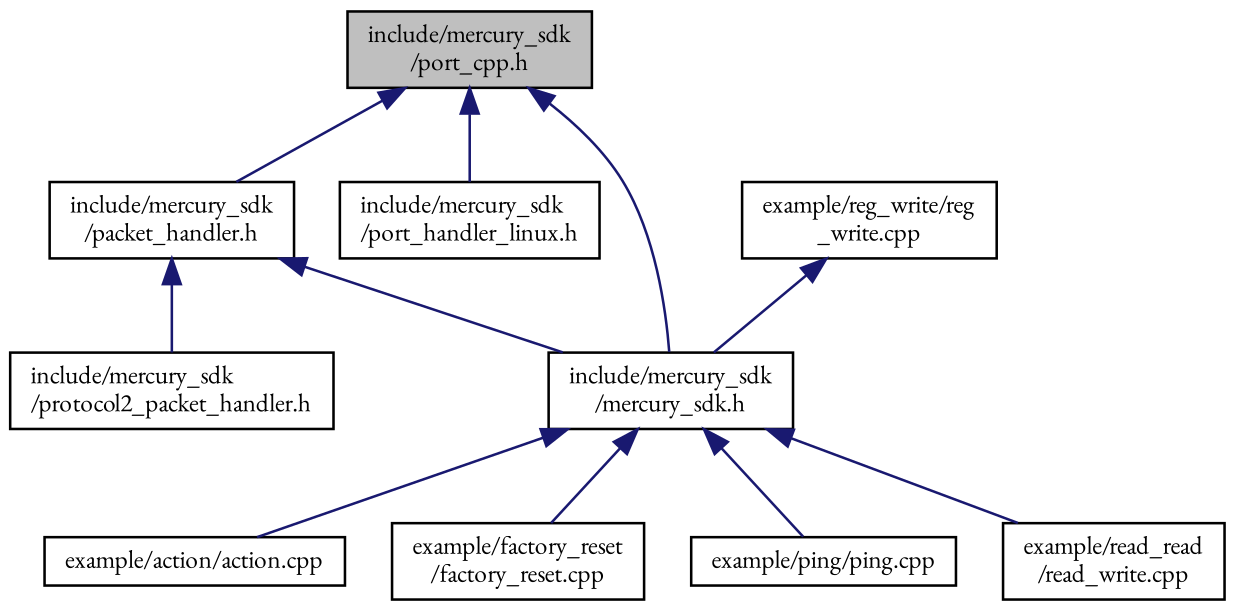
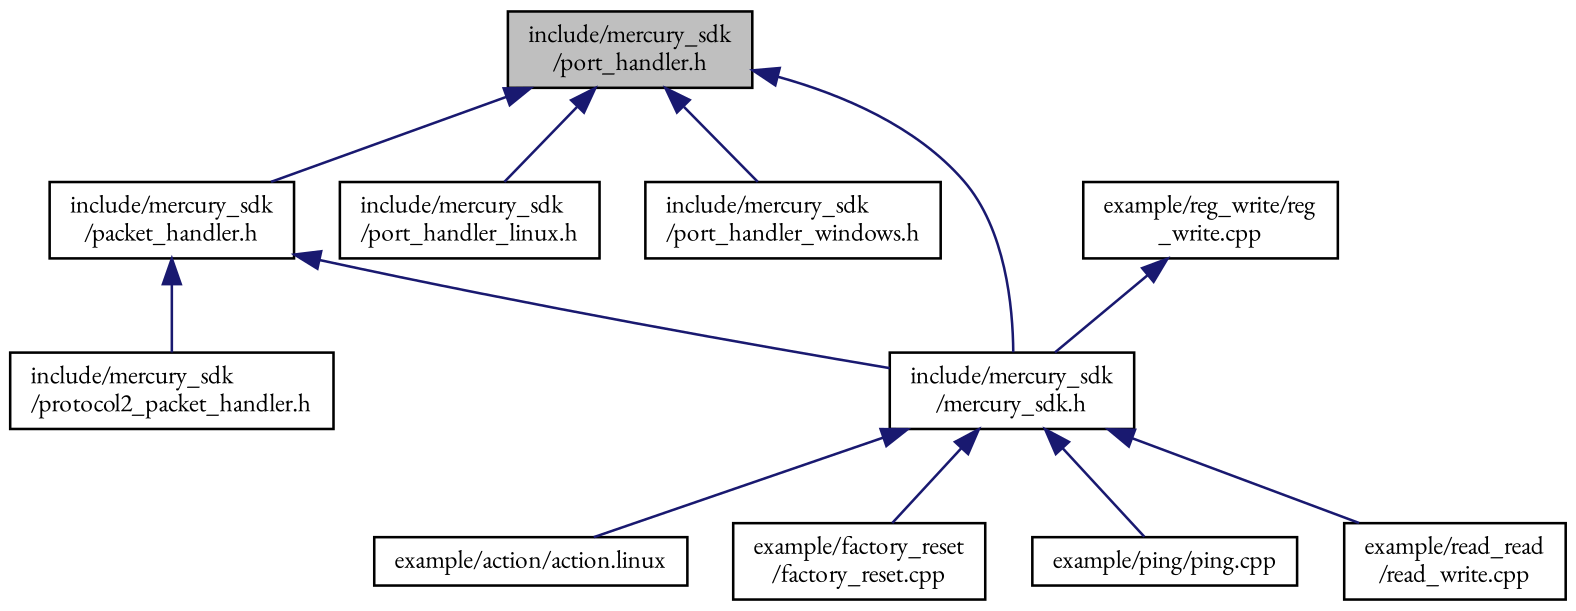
node "include/mercury_sdk /port_cpp.h": label "include/mercury_sdk /port_cpp.h" -> "include/mercury_sdk /port_handler.h"
node "include/mercury_sdk /port_handler_windows.h": added
node "example/action/action.cpp": label "example/action/action.cpp" -> "example/action/action.linux"
